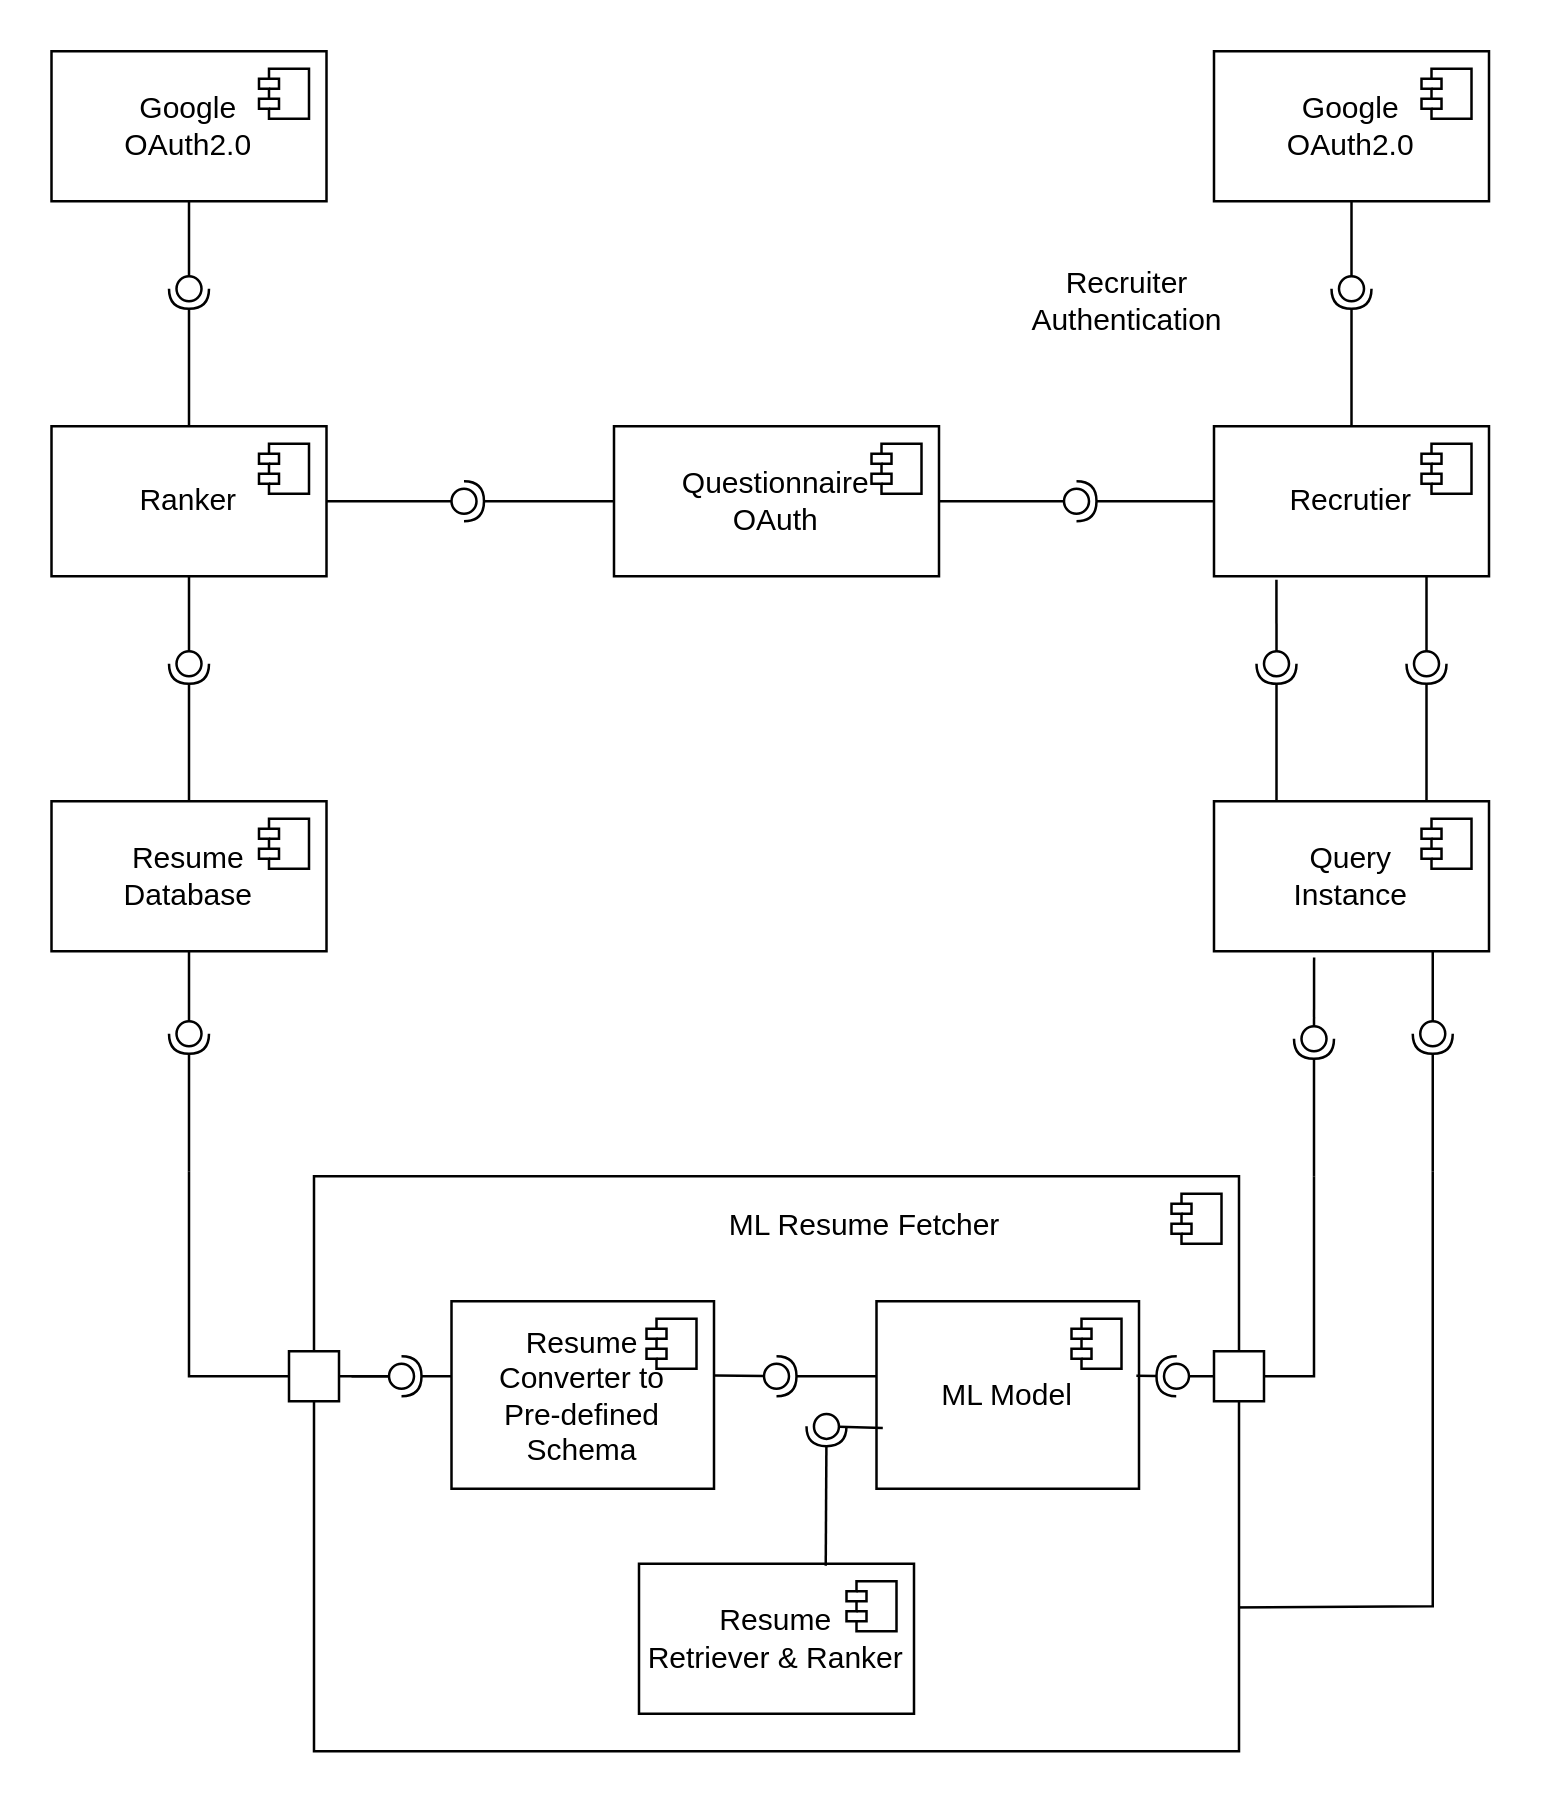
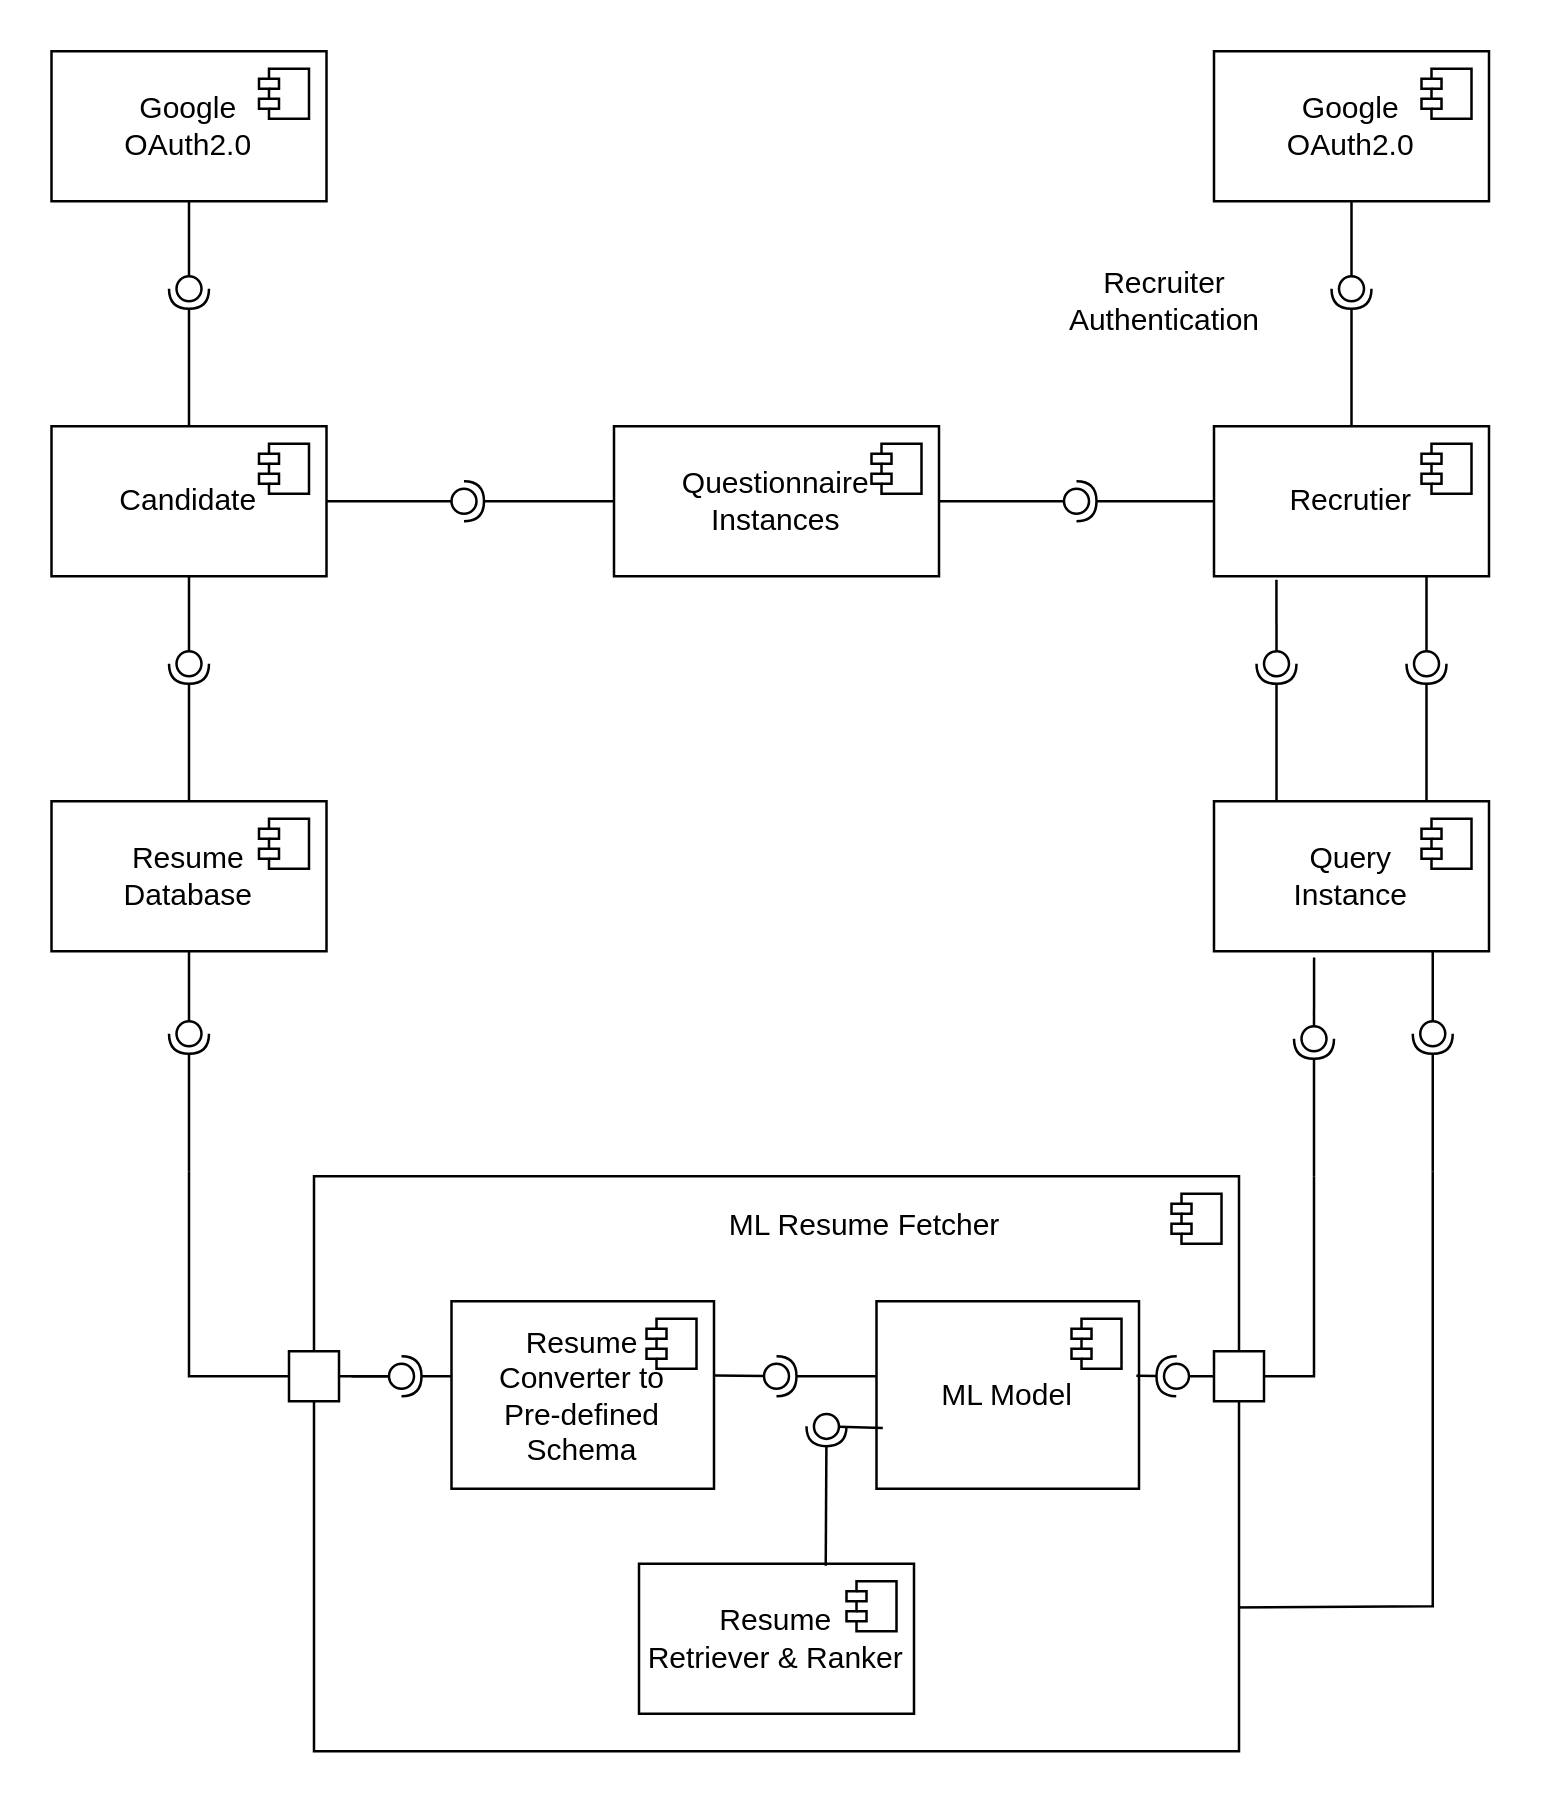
node "Recruiter Authentication": moved (1126, 301) -> (1164, 301)
node "Ranker": label "Ranker" -> "Candidate"
node "Questionnaire OAuth": label "Questionnaire OAuth" -> "Questionnaire Instances"
